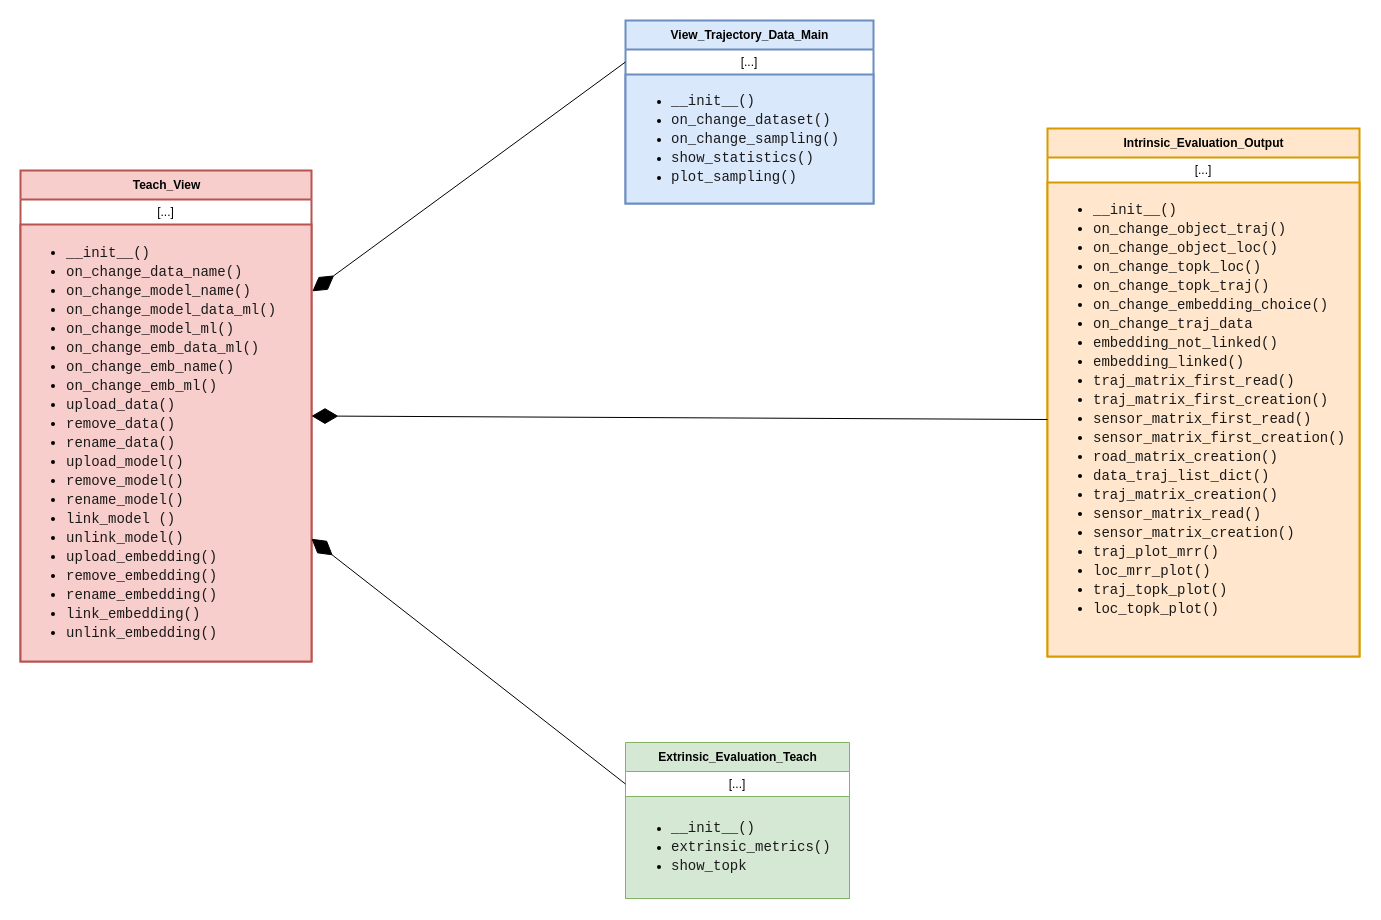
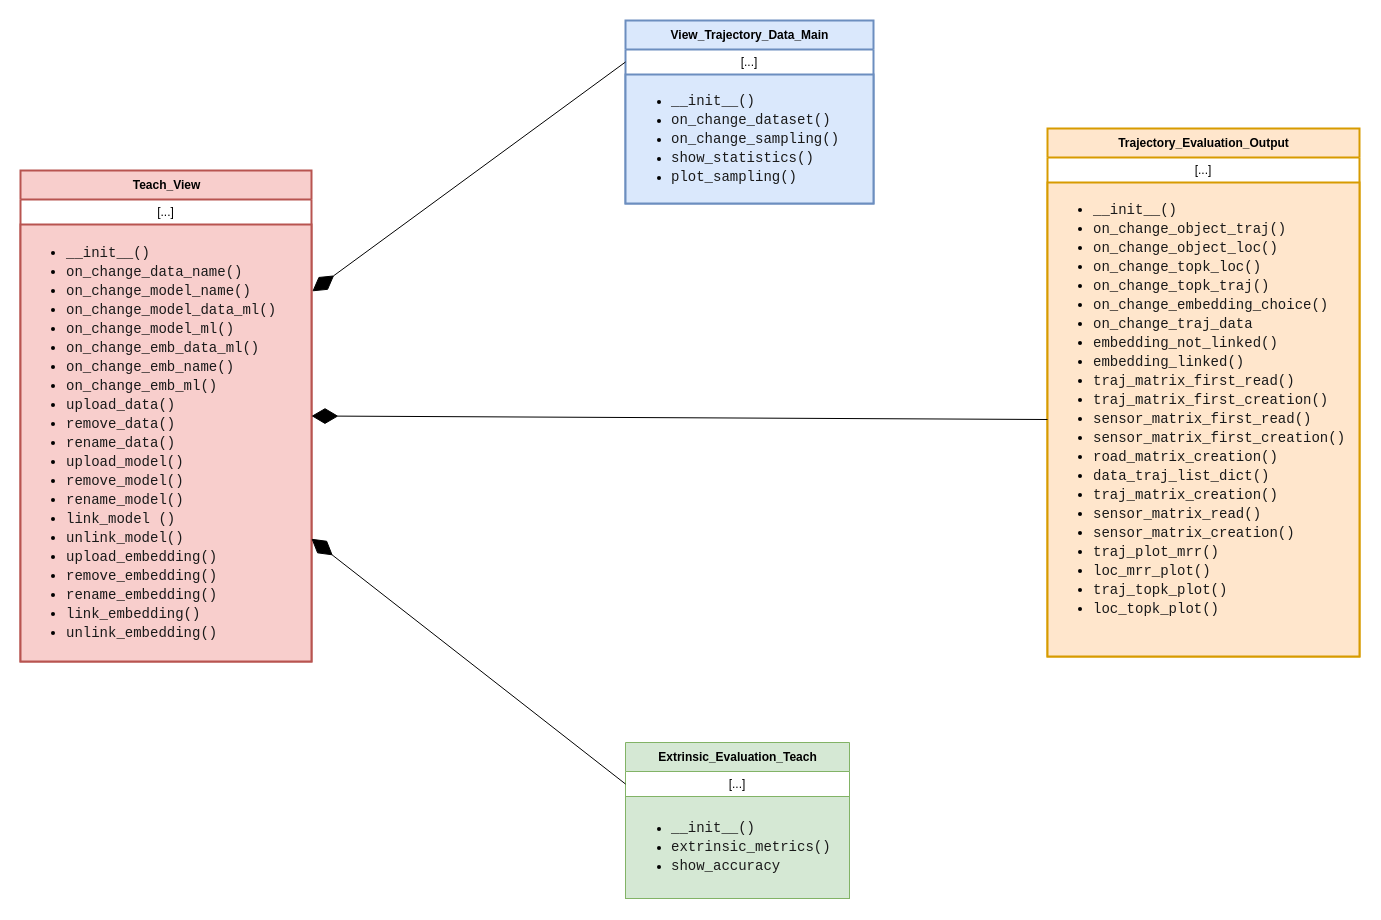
node "Intrinsic_Evaluation_Output": label "Intrinsic_Evaluation_Output" -> "Trajectory_Evaluation_Output"
node "__init__() extrinsic_metrics() show_topk": label "__init__() extrinsic_metrics() show_topk" -> "__init__() extrinsic_metrics() show_accuracy"
